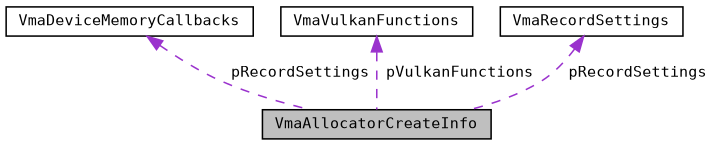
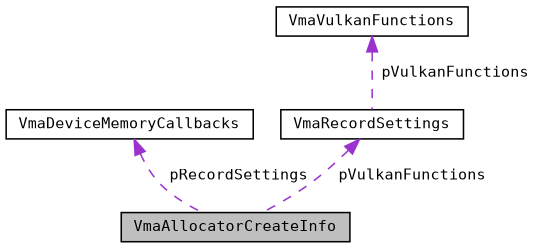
edge "VmaAllocatorCreateInfo" -> "VmaRecordSettings": label " pRecordSettings" -> " pVulkanFunctions"
edge "VmaAllocatorCreateInfo" -> "VmaVulkanFunctions": now "VmaRecordSettings" -> "VmaVulkanFunctions"
